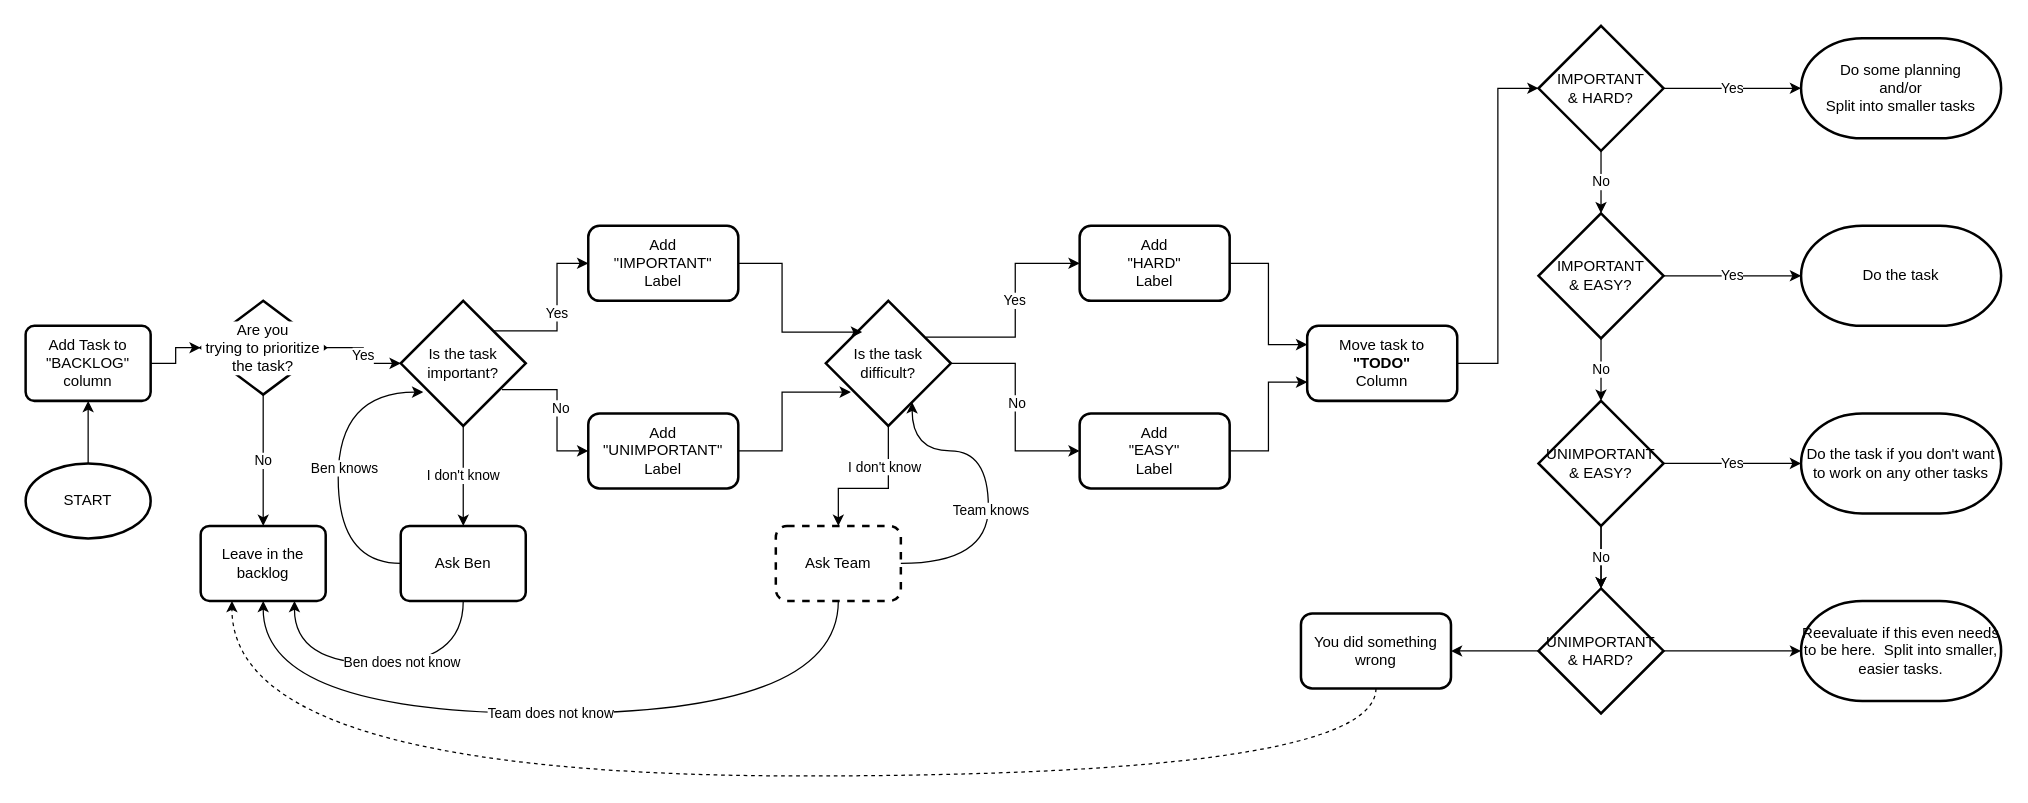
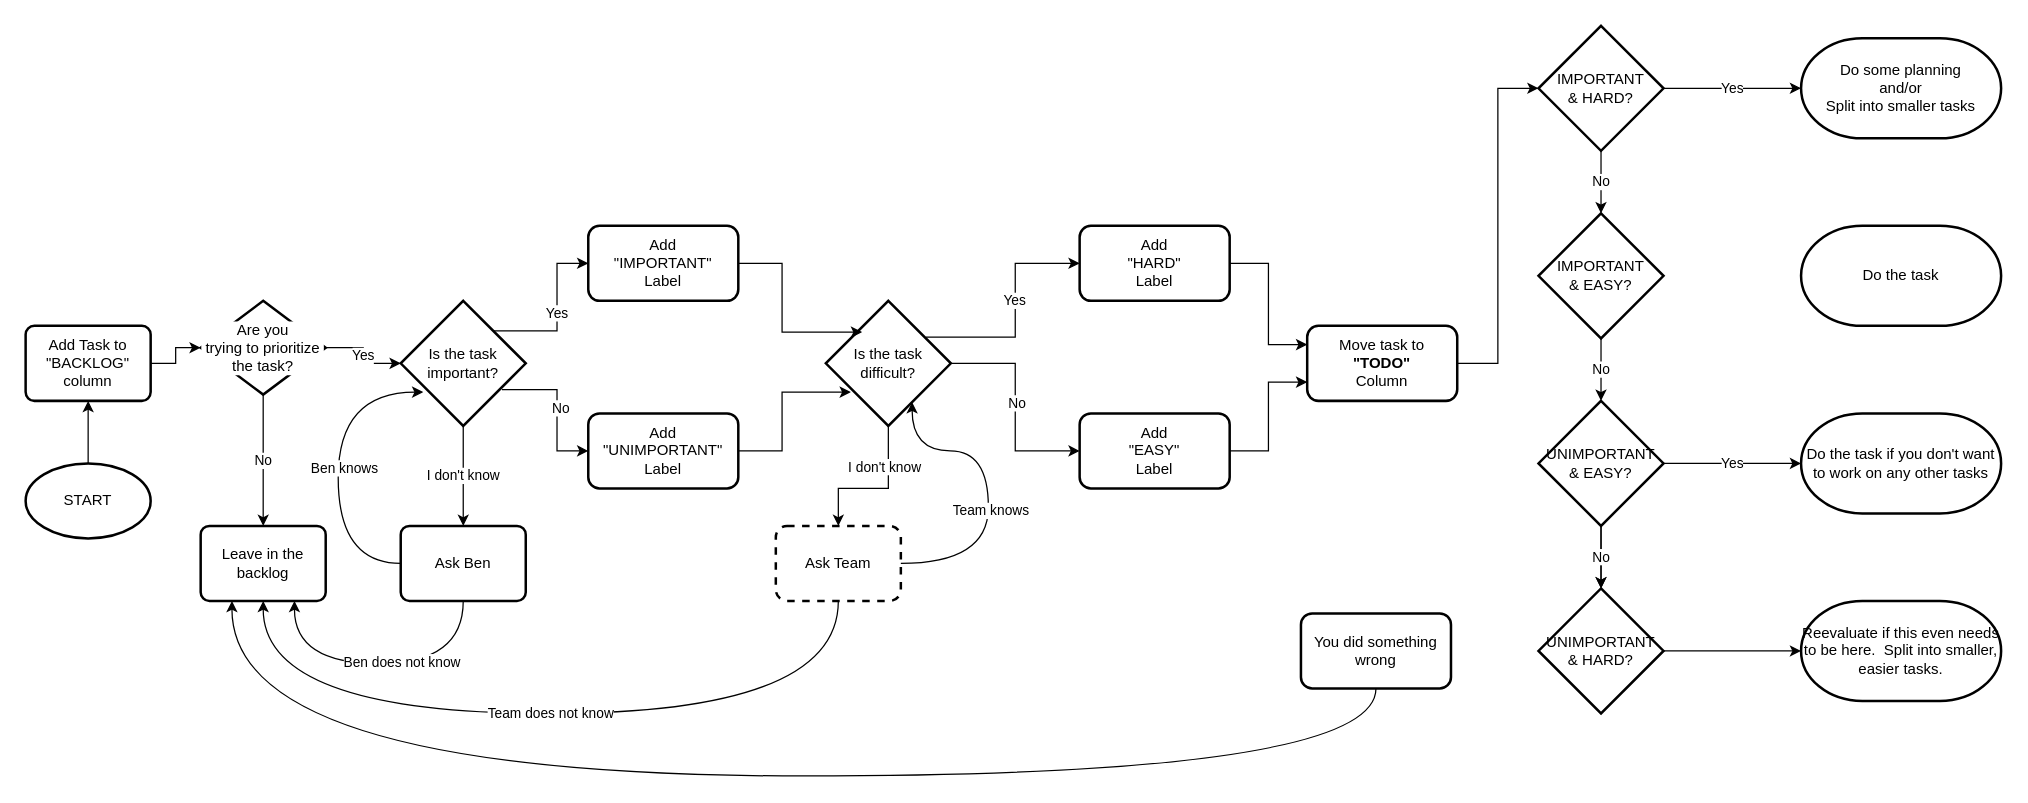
edge "IMPORTANT & EASY?" -> "Do the task": removed, label "Yes"
edge "UNIMPORTANT & HARD?" -> "You did something wrong": removed
edge "You did something wrong" -> "Leave in the backlog": style dashed -> solid
